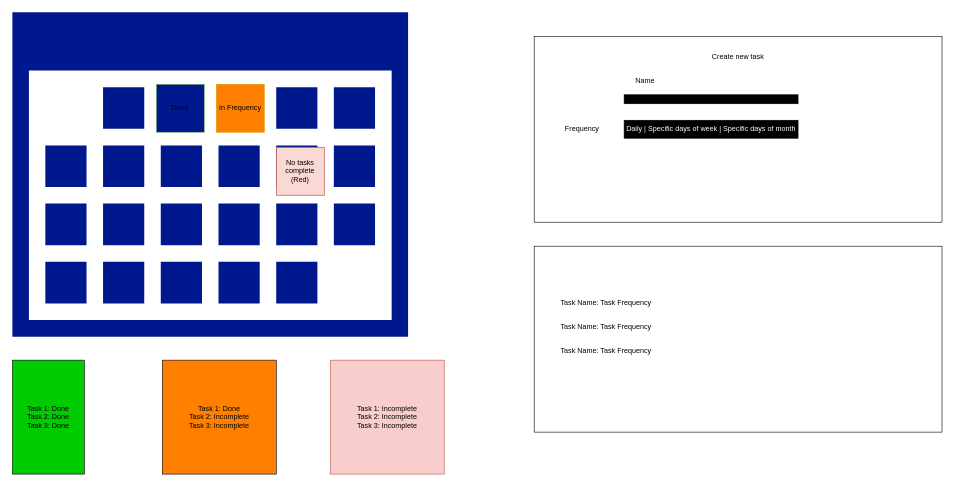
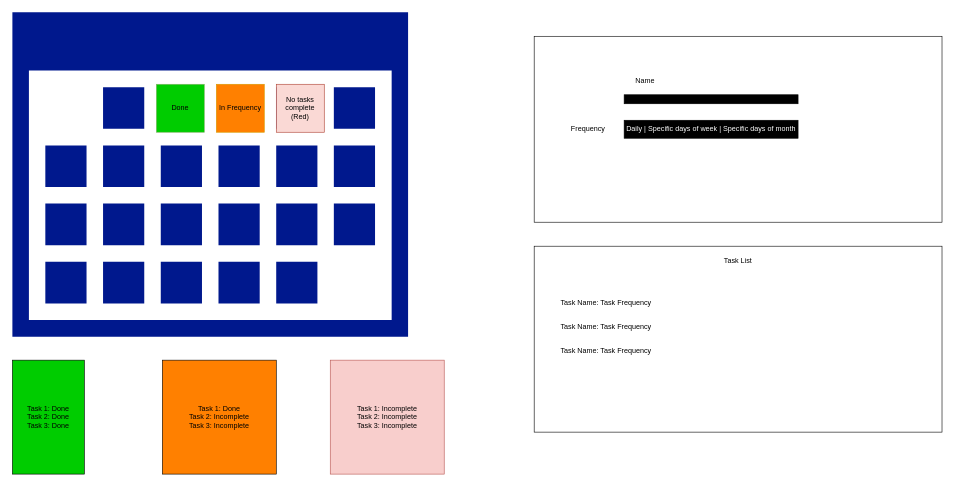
node "Create new task": removed
node "Done": fillcolor #00188d -> #00cc00
node "Frequency": moved (582, 129) -> (588, 129)
node "No tasks complete (Red)": moved (300, 171) -> (300, 108)
node "Task List": added
